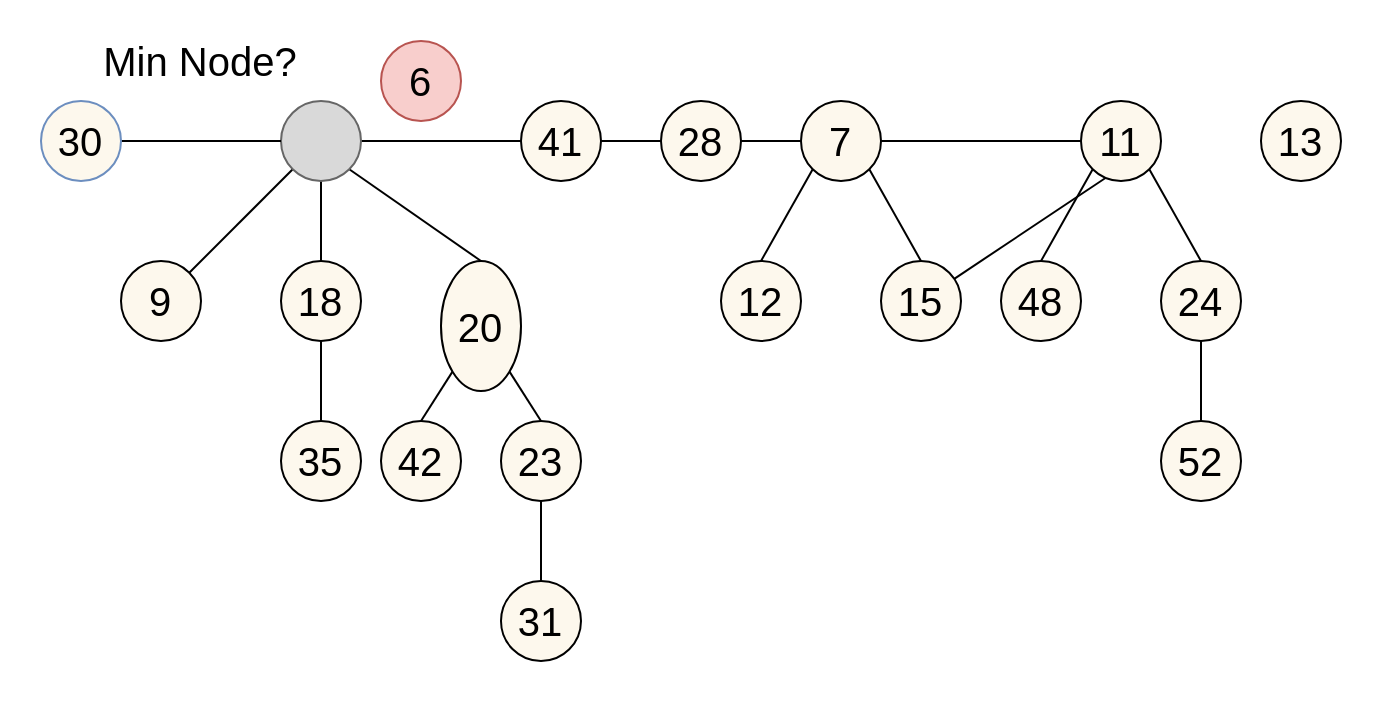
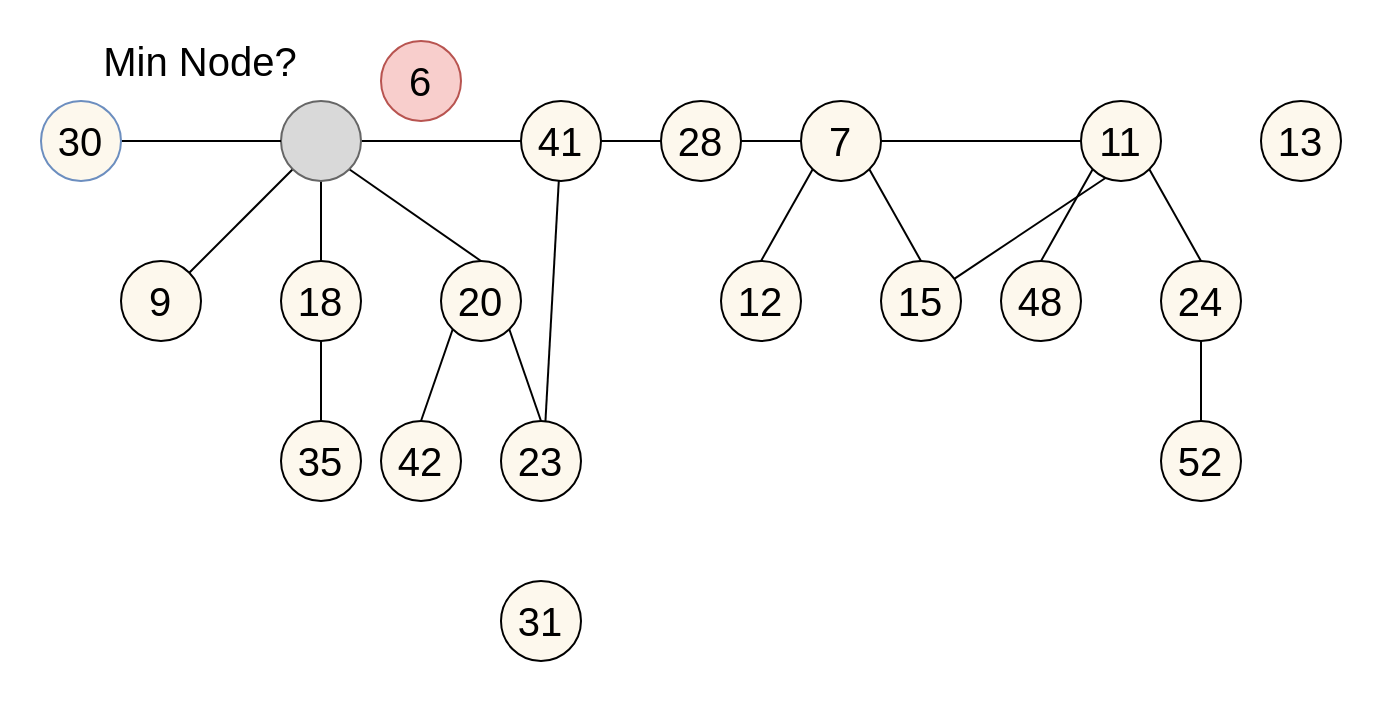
node "20": size 80x130 -> 80x80
edge "23" -- "31": now "23" -- "41"
